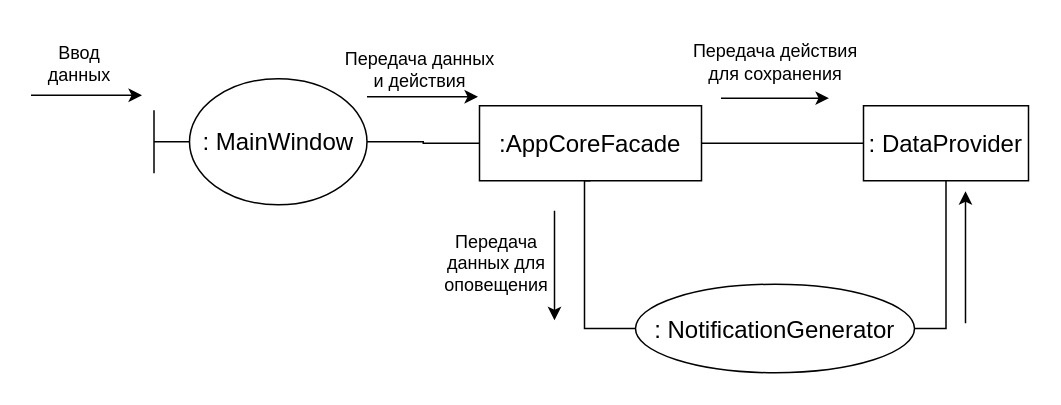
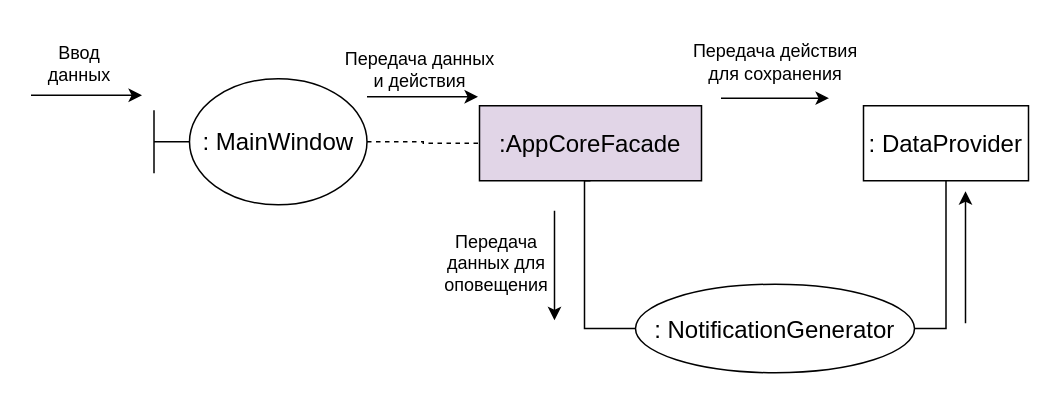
edge ": MainWindow" -- ":AppCoreFacade": style solid -> dashed
node ":AppCoreFacade": fillcolor #ffffff -> #e1d5e7
edge ":AppCoreFacade" -- ": DataProvider": removed
